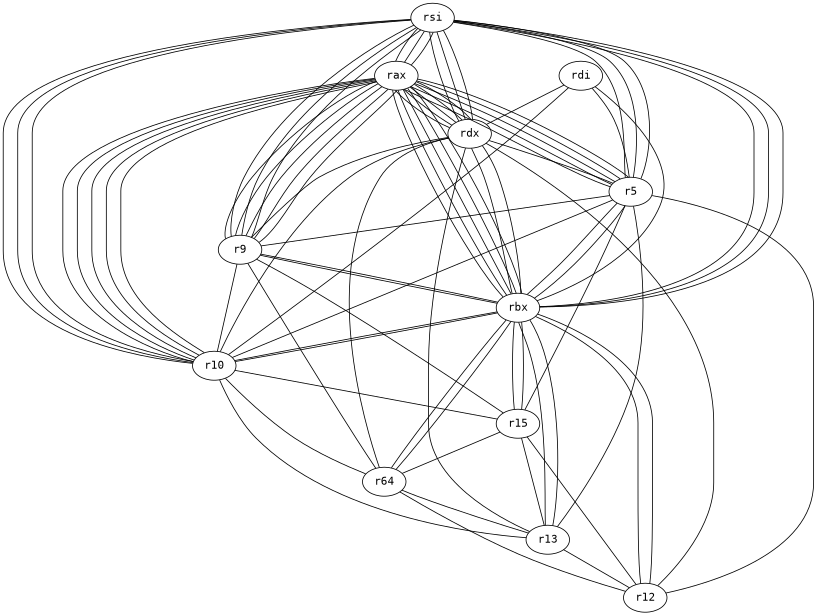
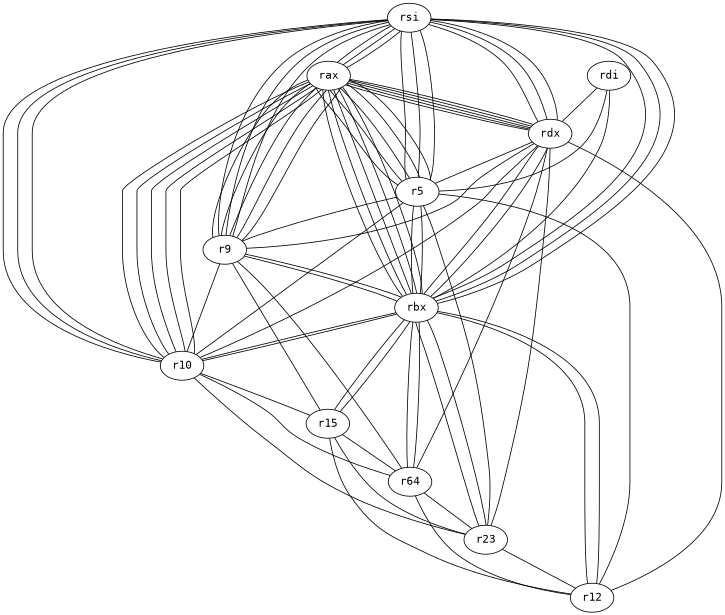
edge "rdi" -- "r10": removed
edge "r5" -- "r15": removed
node "r13": label "r13" -> "r23"
